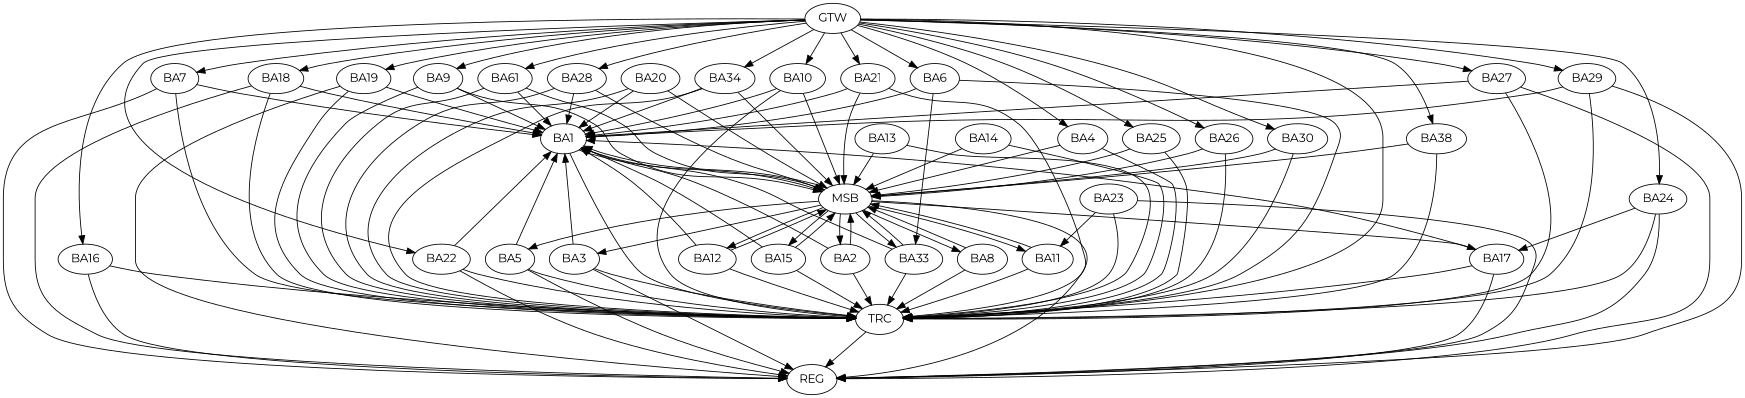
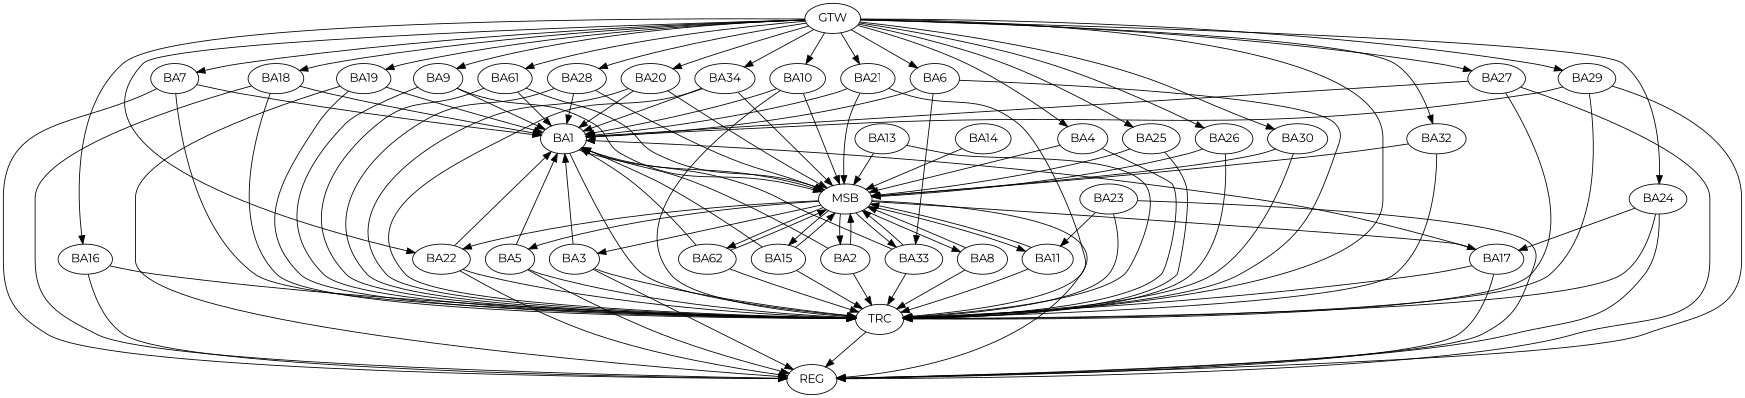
edge "GTW" -> "BA20": added
node "BA38": label "BA38" -> "BA32"
edge "MSB" -> "BA1": now "MSB" -> "BA22"
node "BA12": label "BA12" -> "BA62"
edge "BA14" -> "TRC": removed
